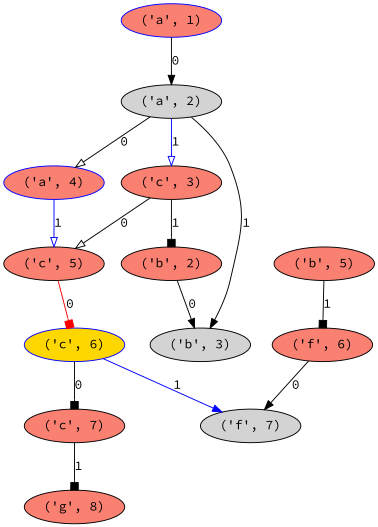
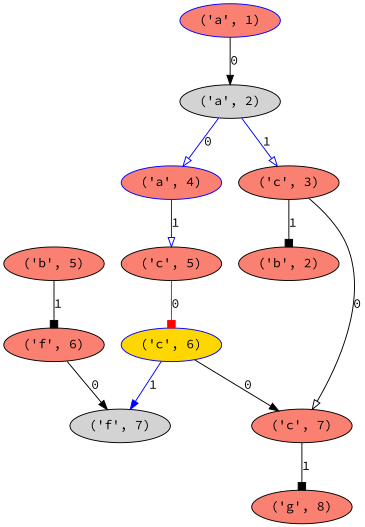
edge "('a', 2)" -> "('a', 4)": color black -> blue
edge "('c', 3)" -> "('c', 5)": now "('c', 3)" -> "('c', 7)"
node "('b', 3)": removed
edge "('c', 6)" -> "('c', 7)": arrowhead box -> normal
